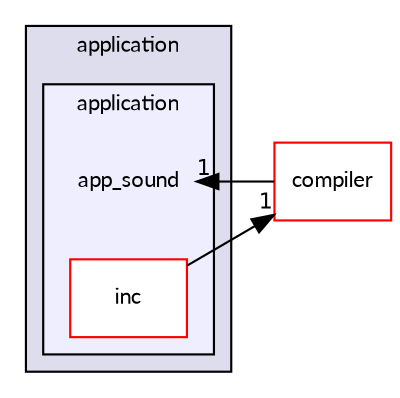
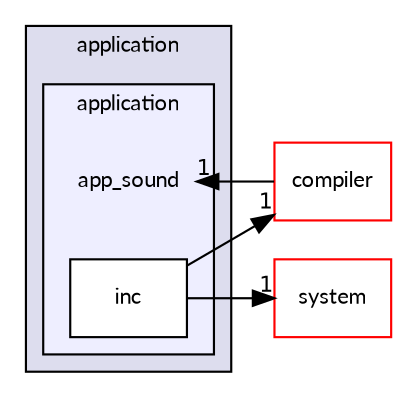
node "inc": color red -> black
node "system": added
